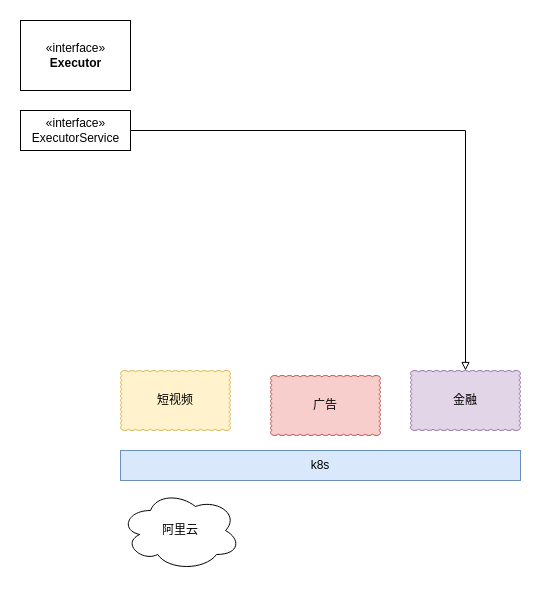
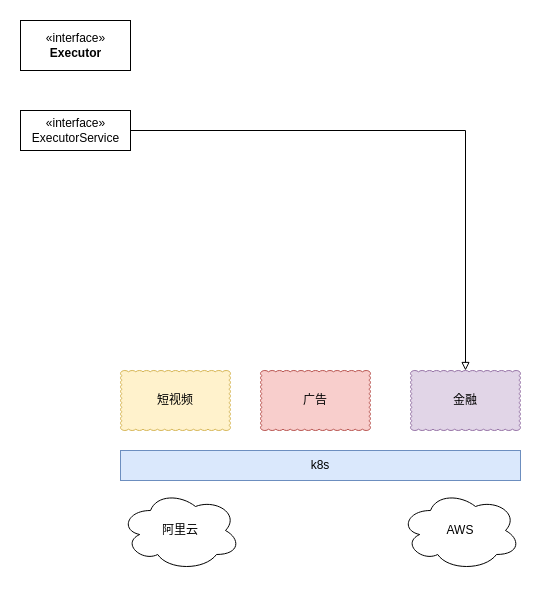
node "«interface» Executor": size 110x70 -> 110x50
node "广告": moved (326, 406) -> (316, 401)
node "AWS": added
